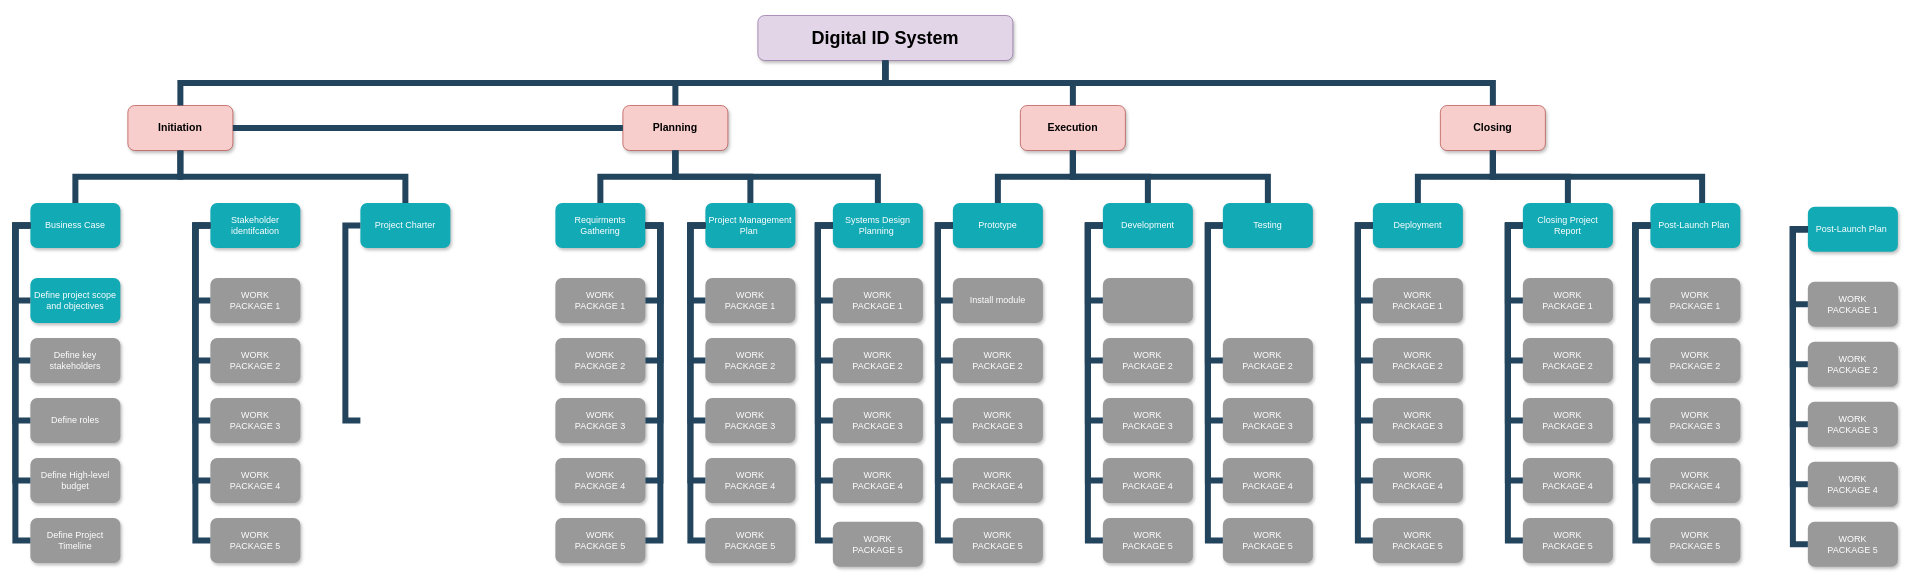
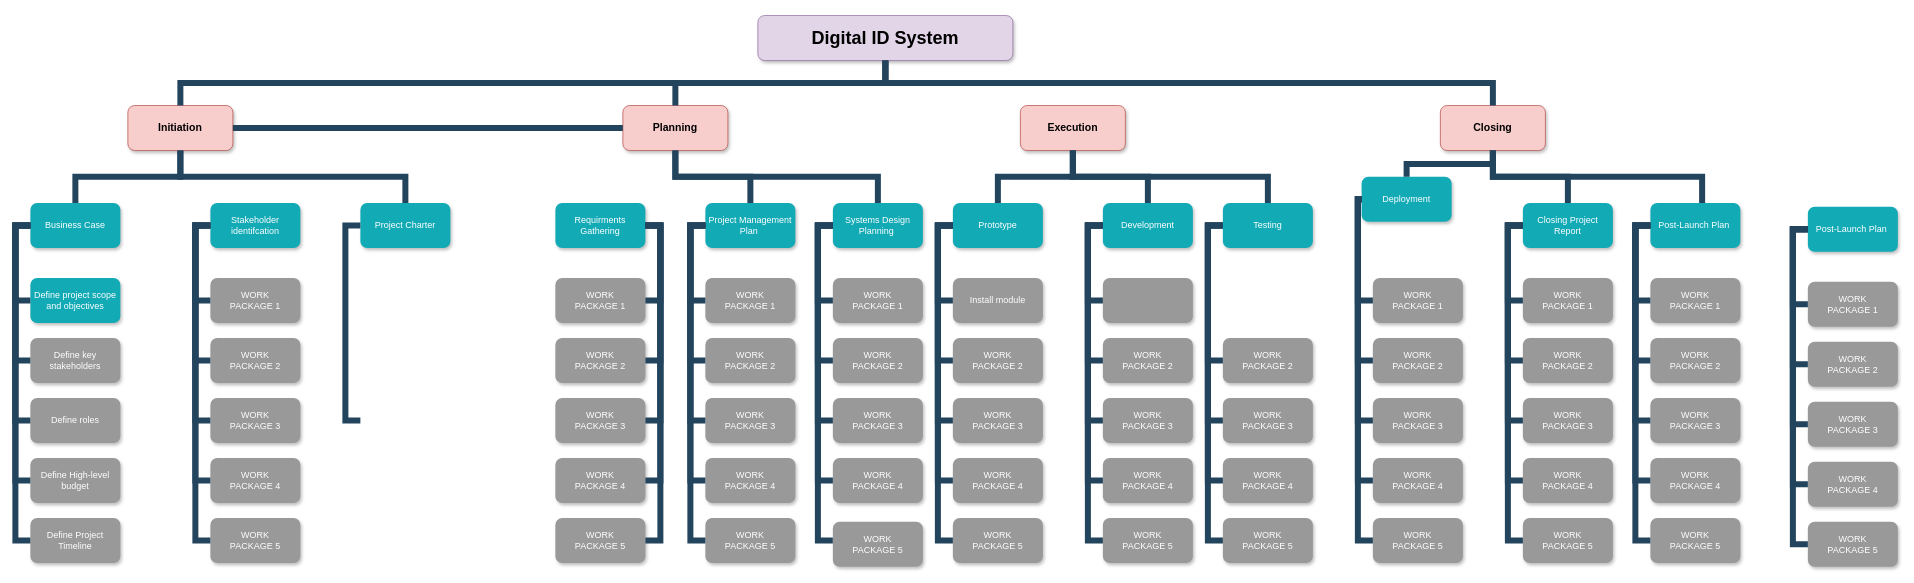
edge "Digital ID System" -- "Execution": removed
edge "Planning" -- "Requirments Gathering": removed
node "Deployment": moved (1418, 225) -> (1407, 199)
